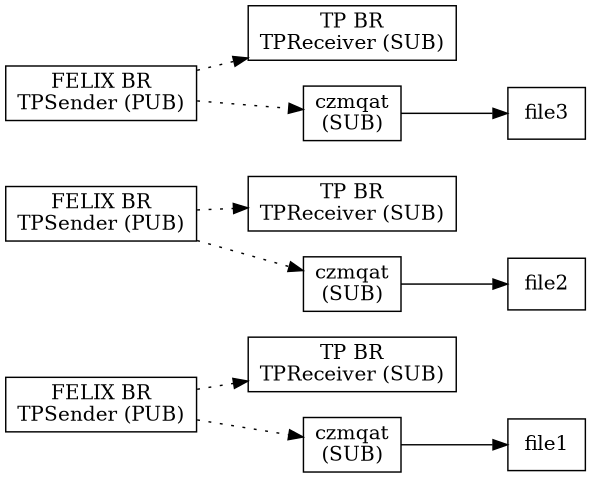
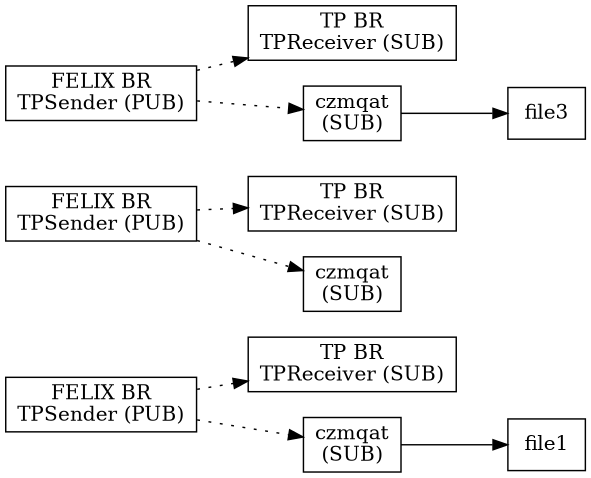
node "file2": removed
